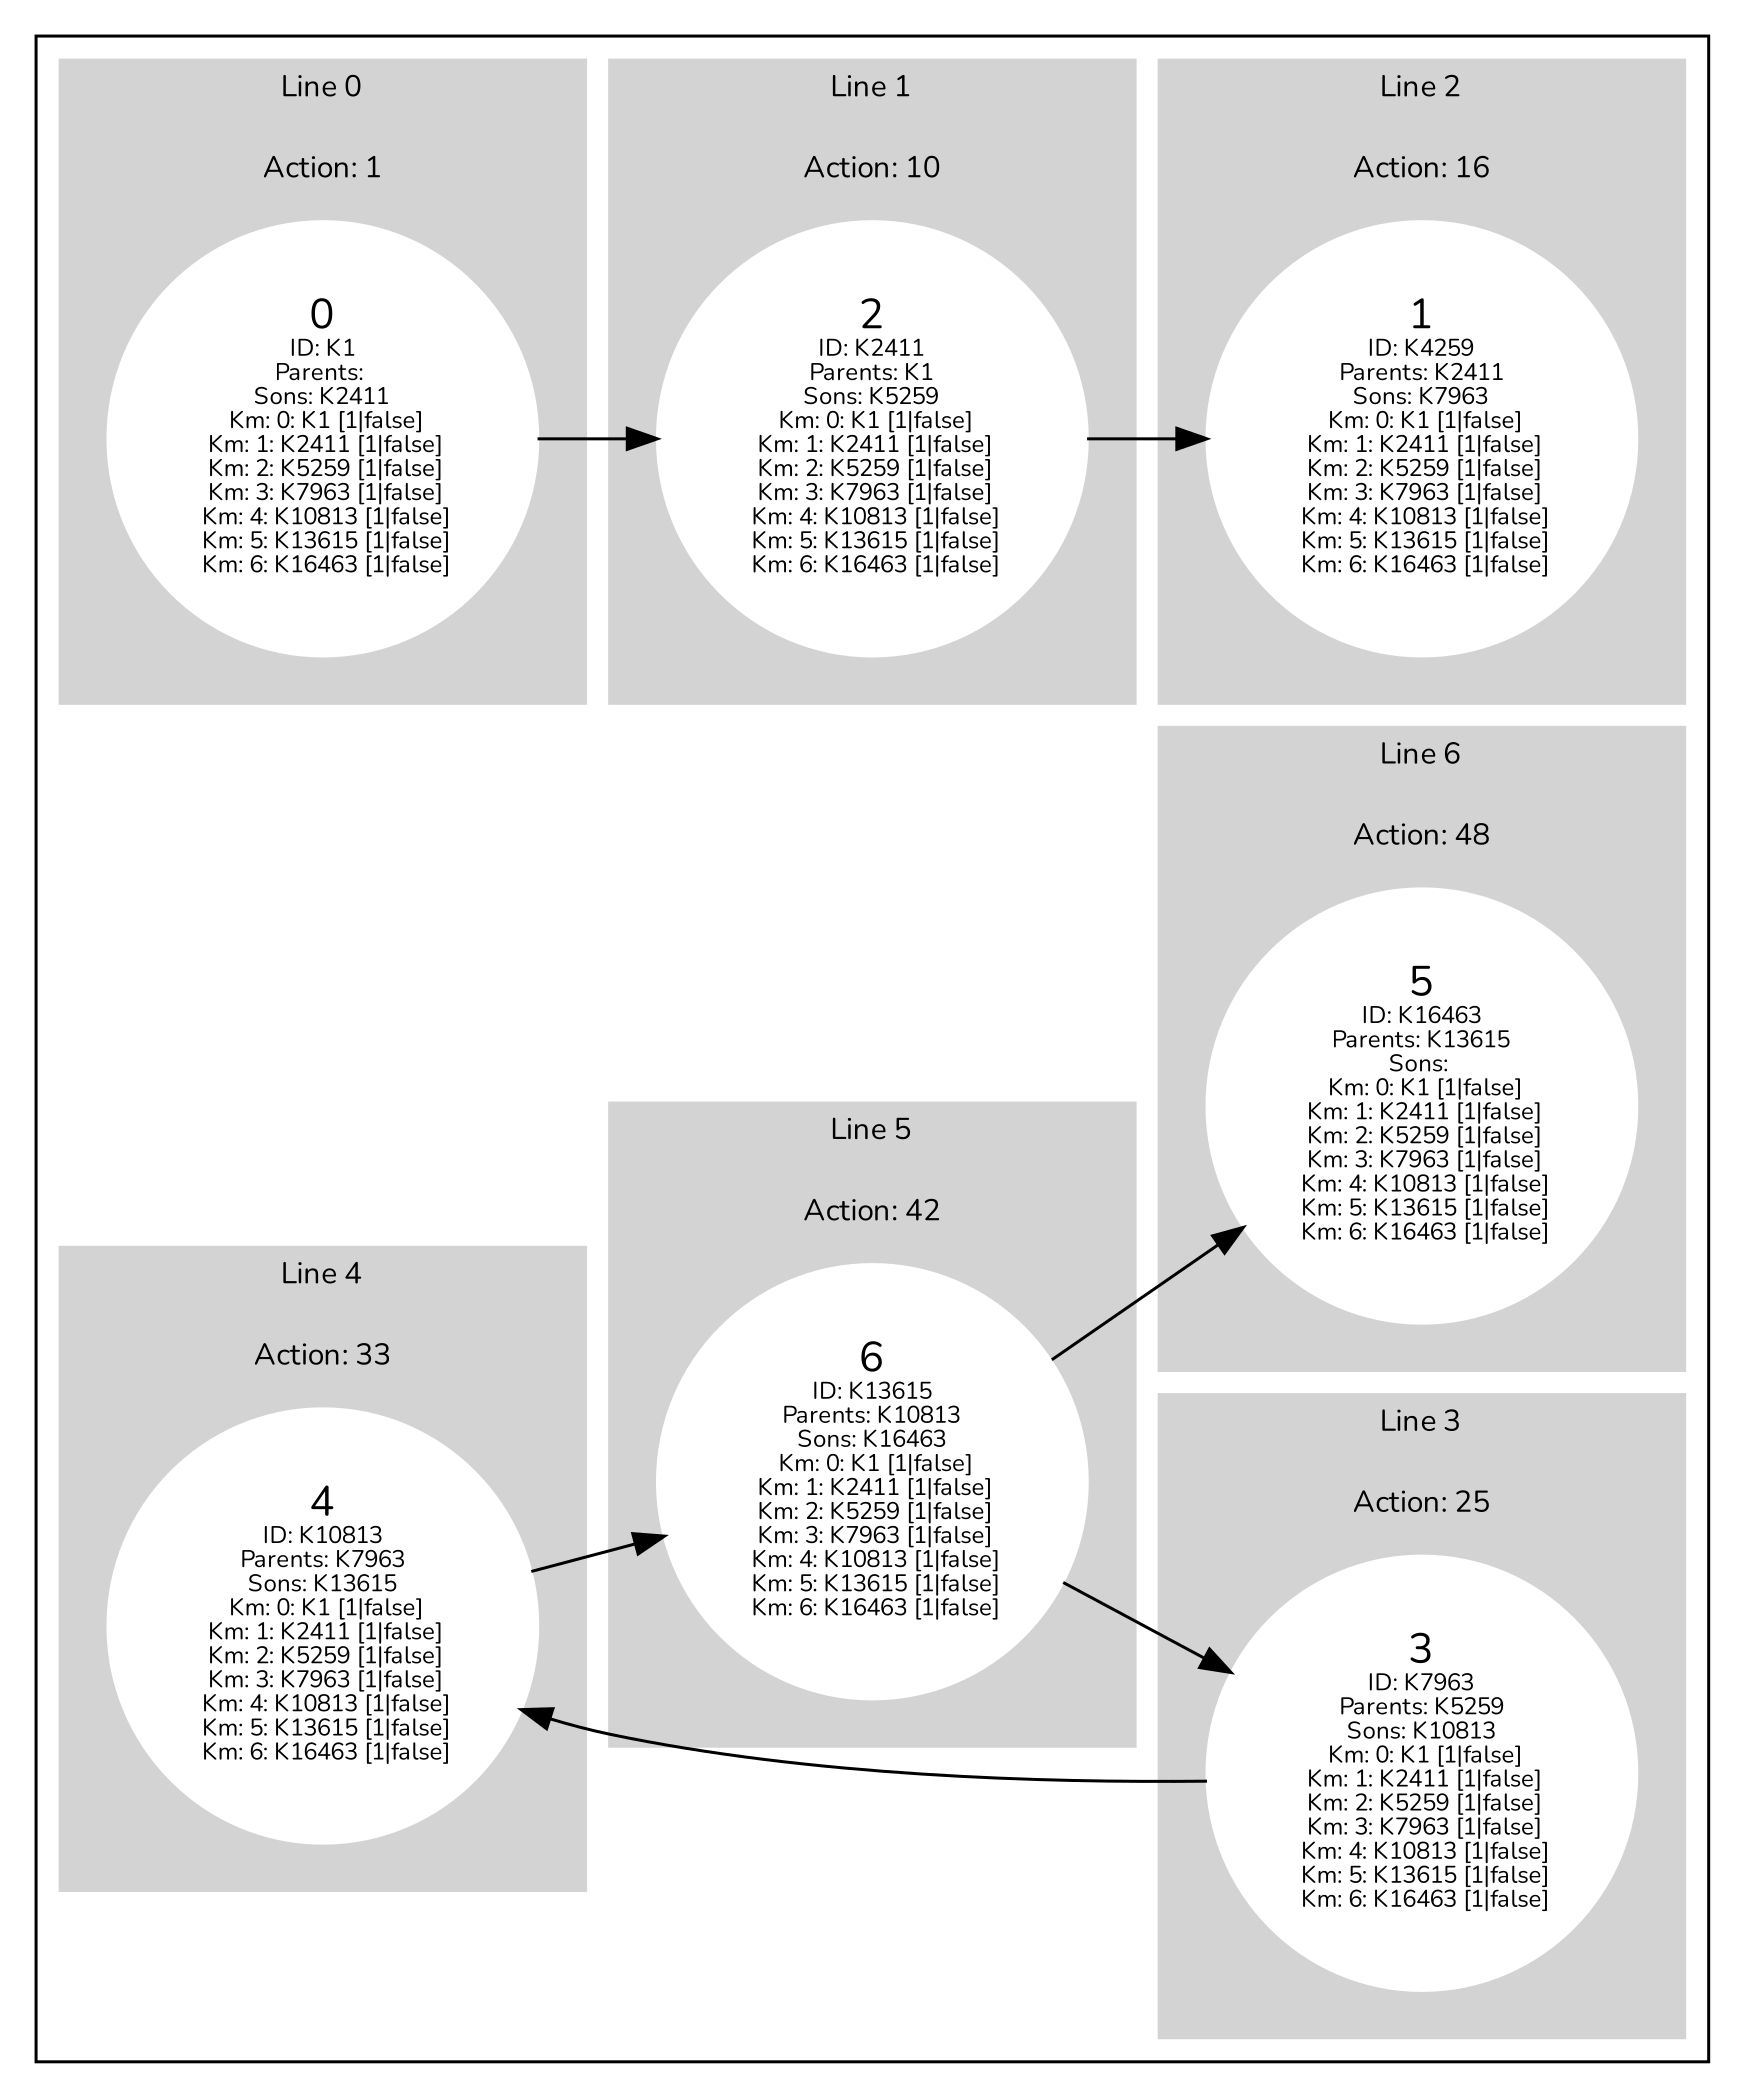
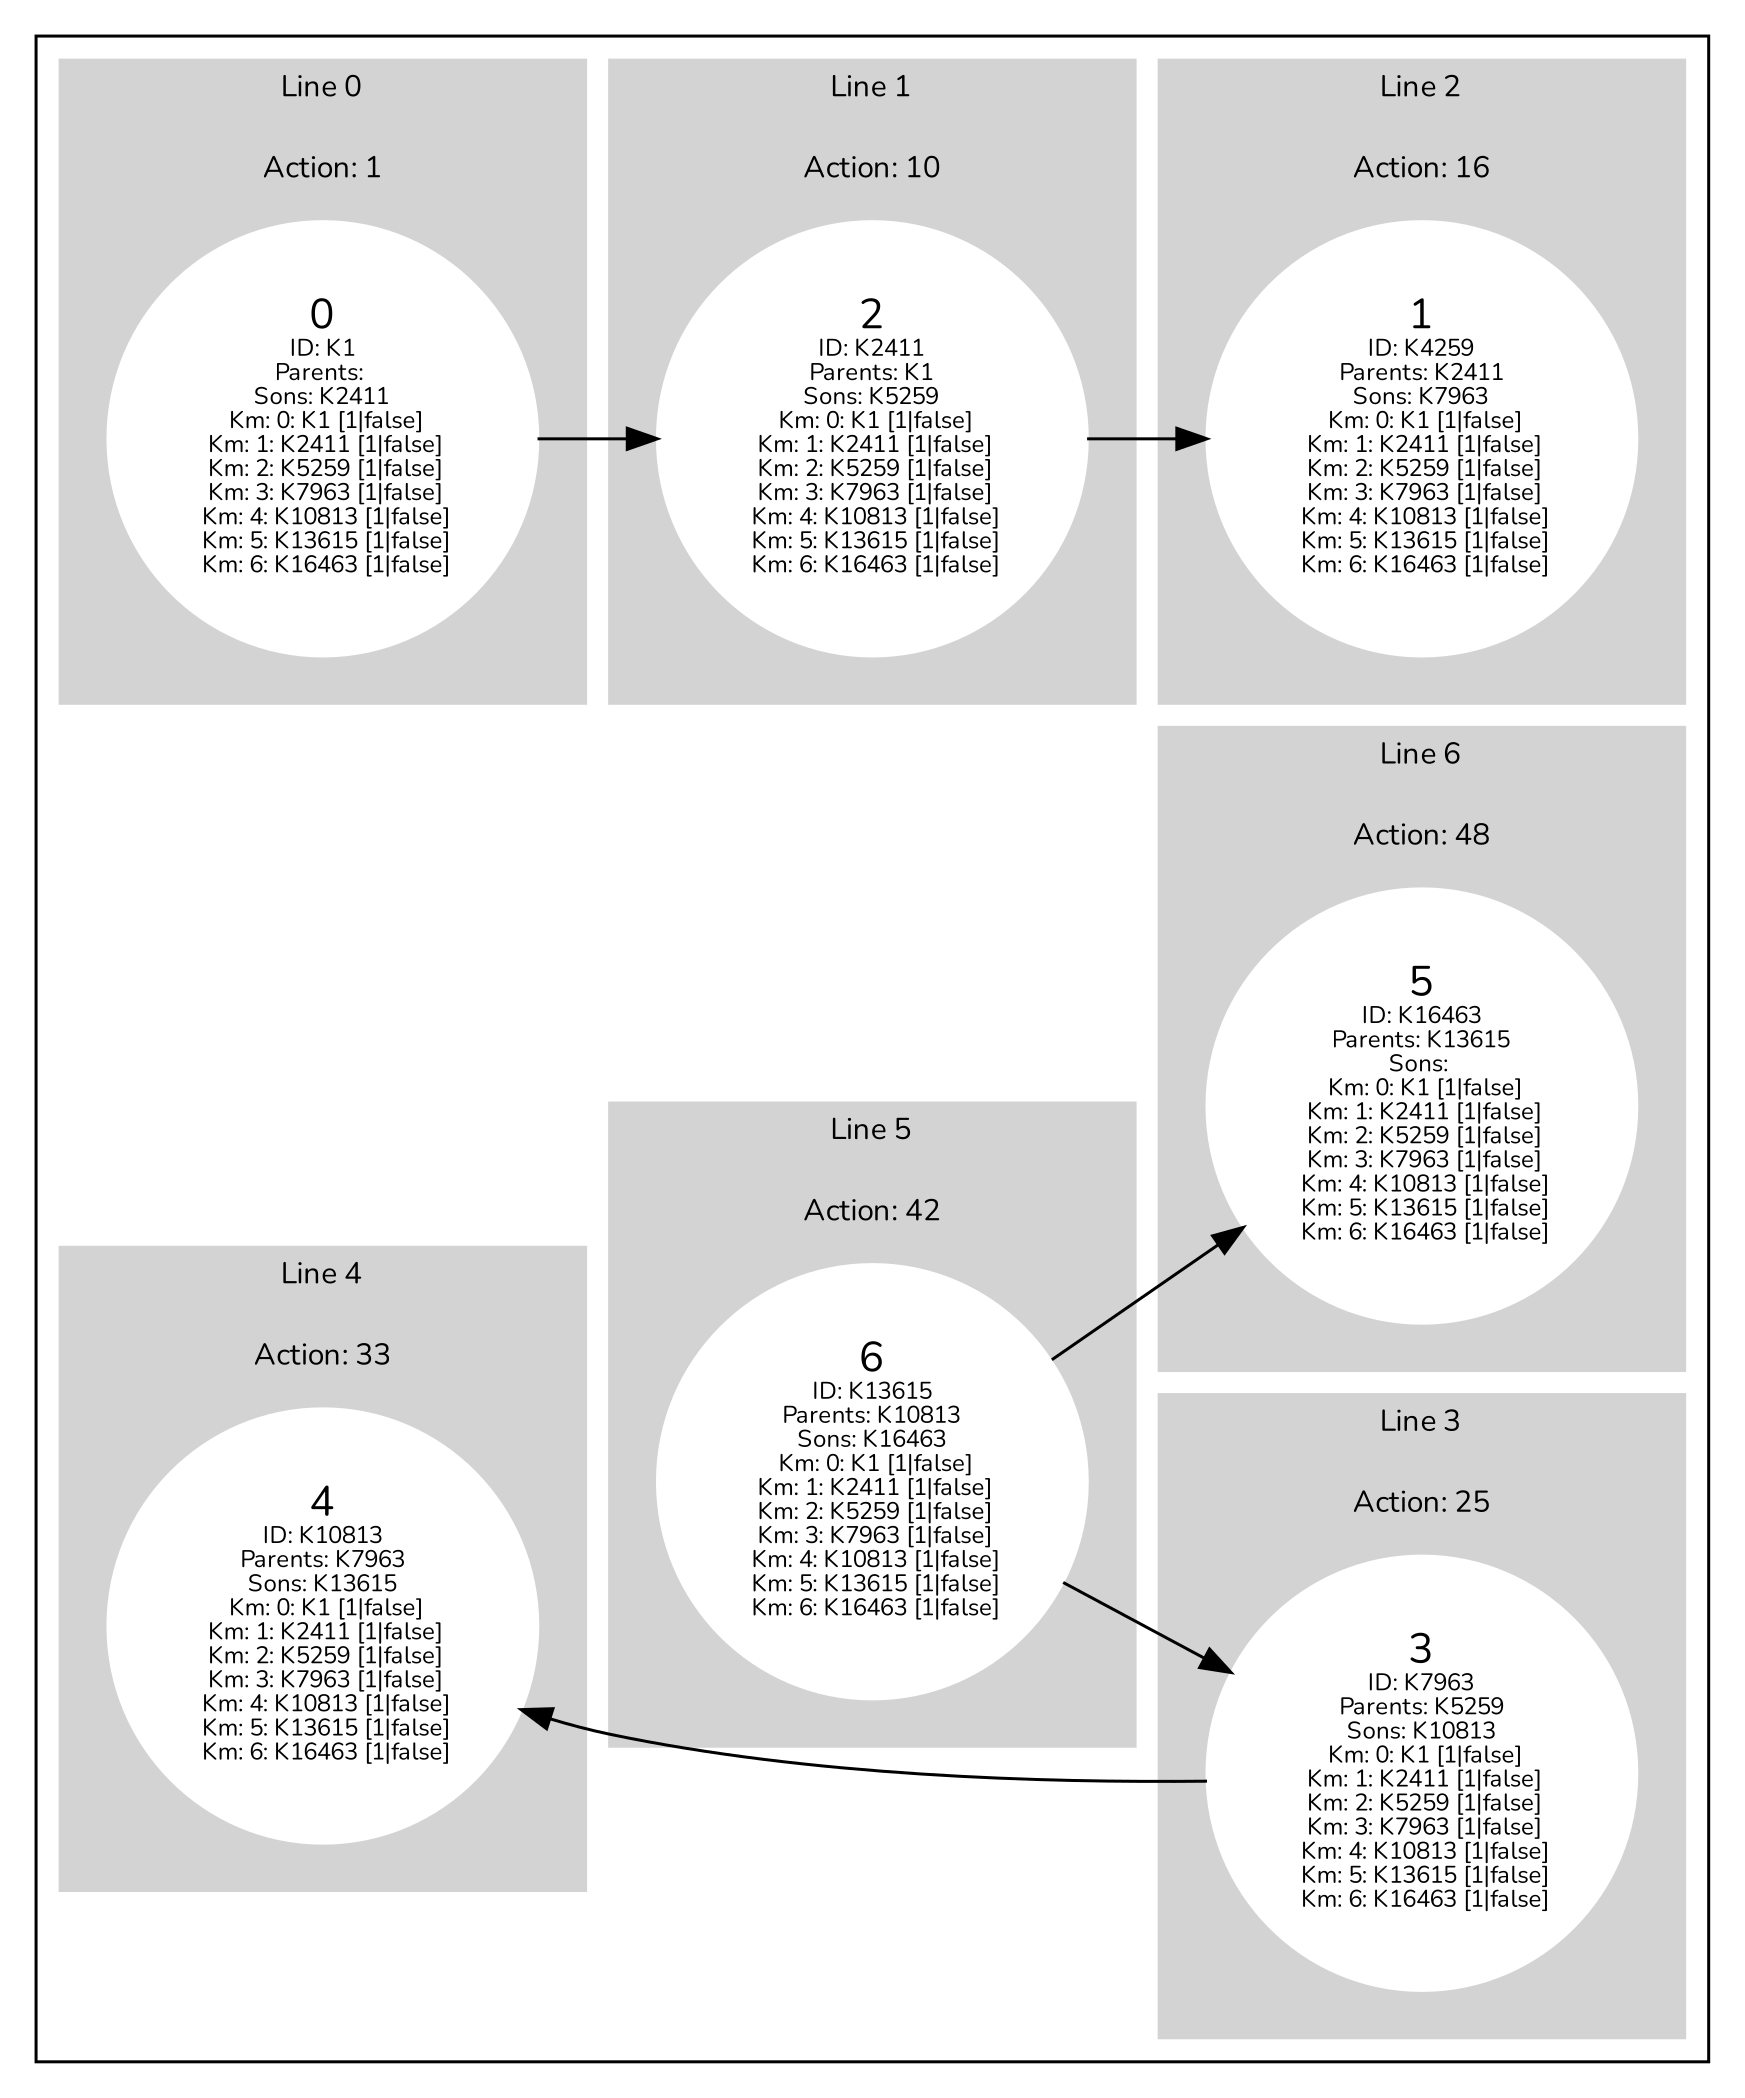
edge "4" -> "6": removed
